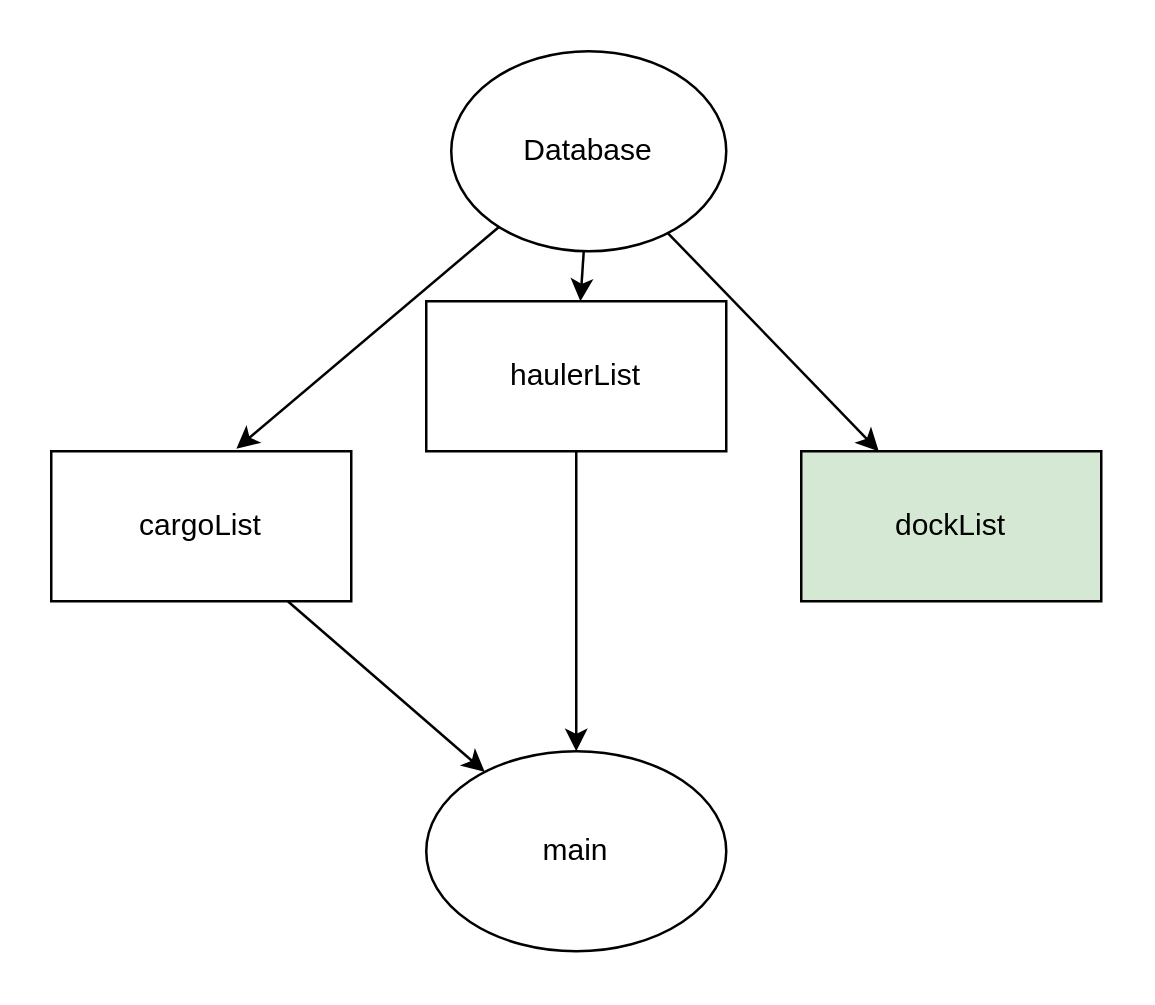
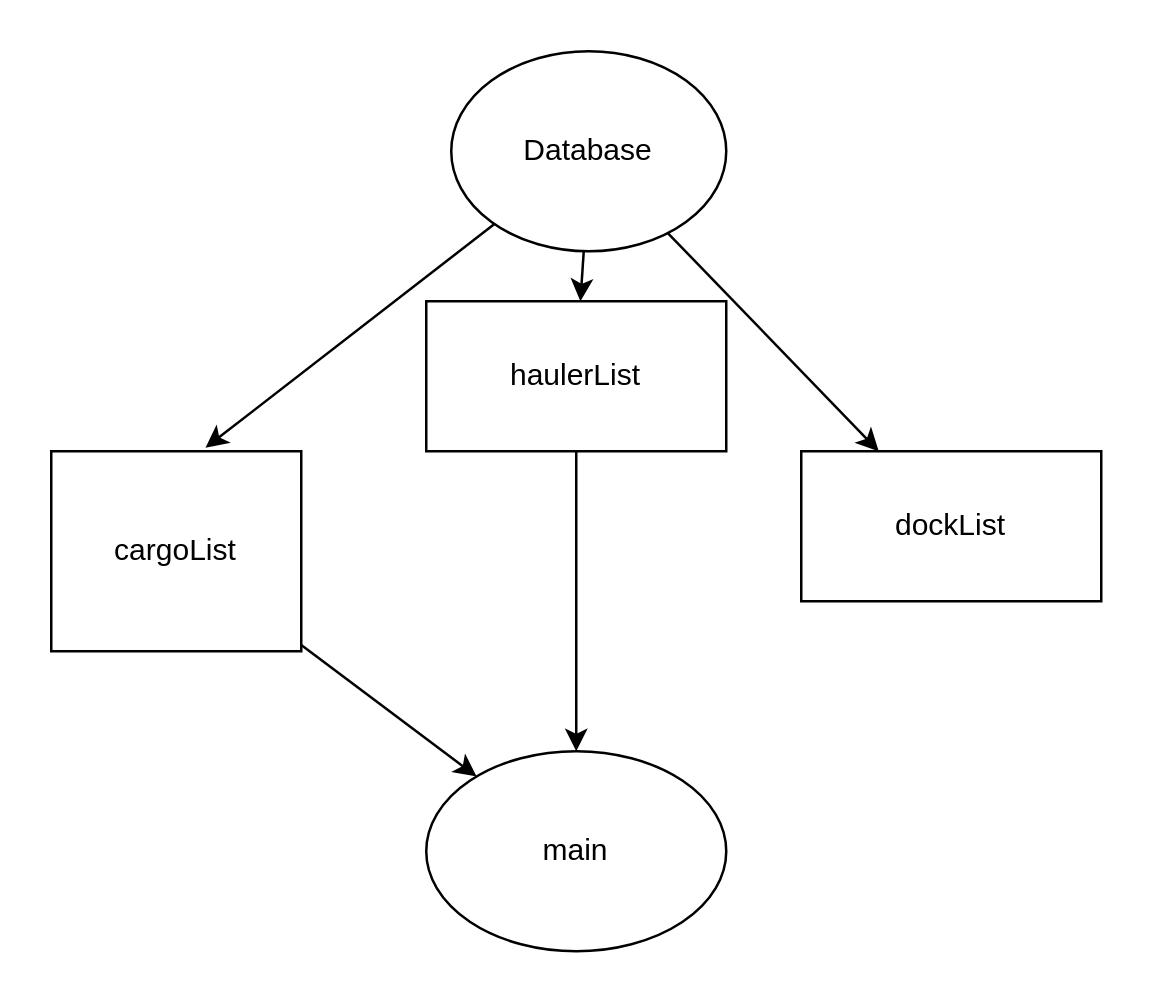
node "cargoList": size 300x150 -> 250x200
node "dockList": fillcolor #d5e8d4 -> #ffffff
